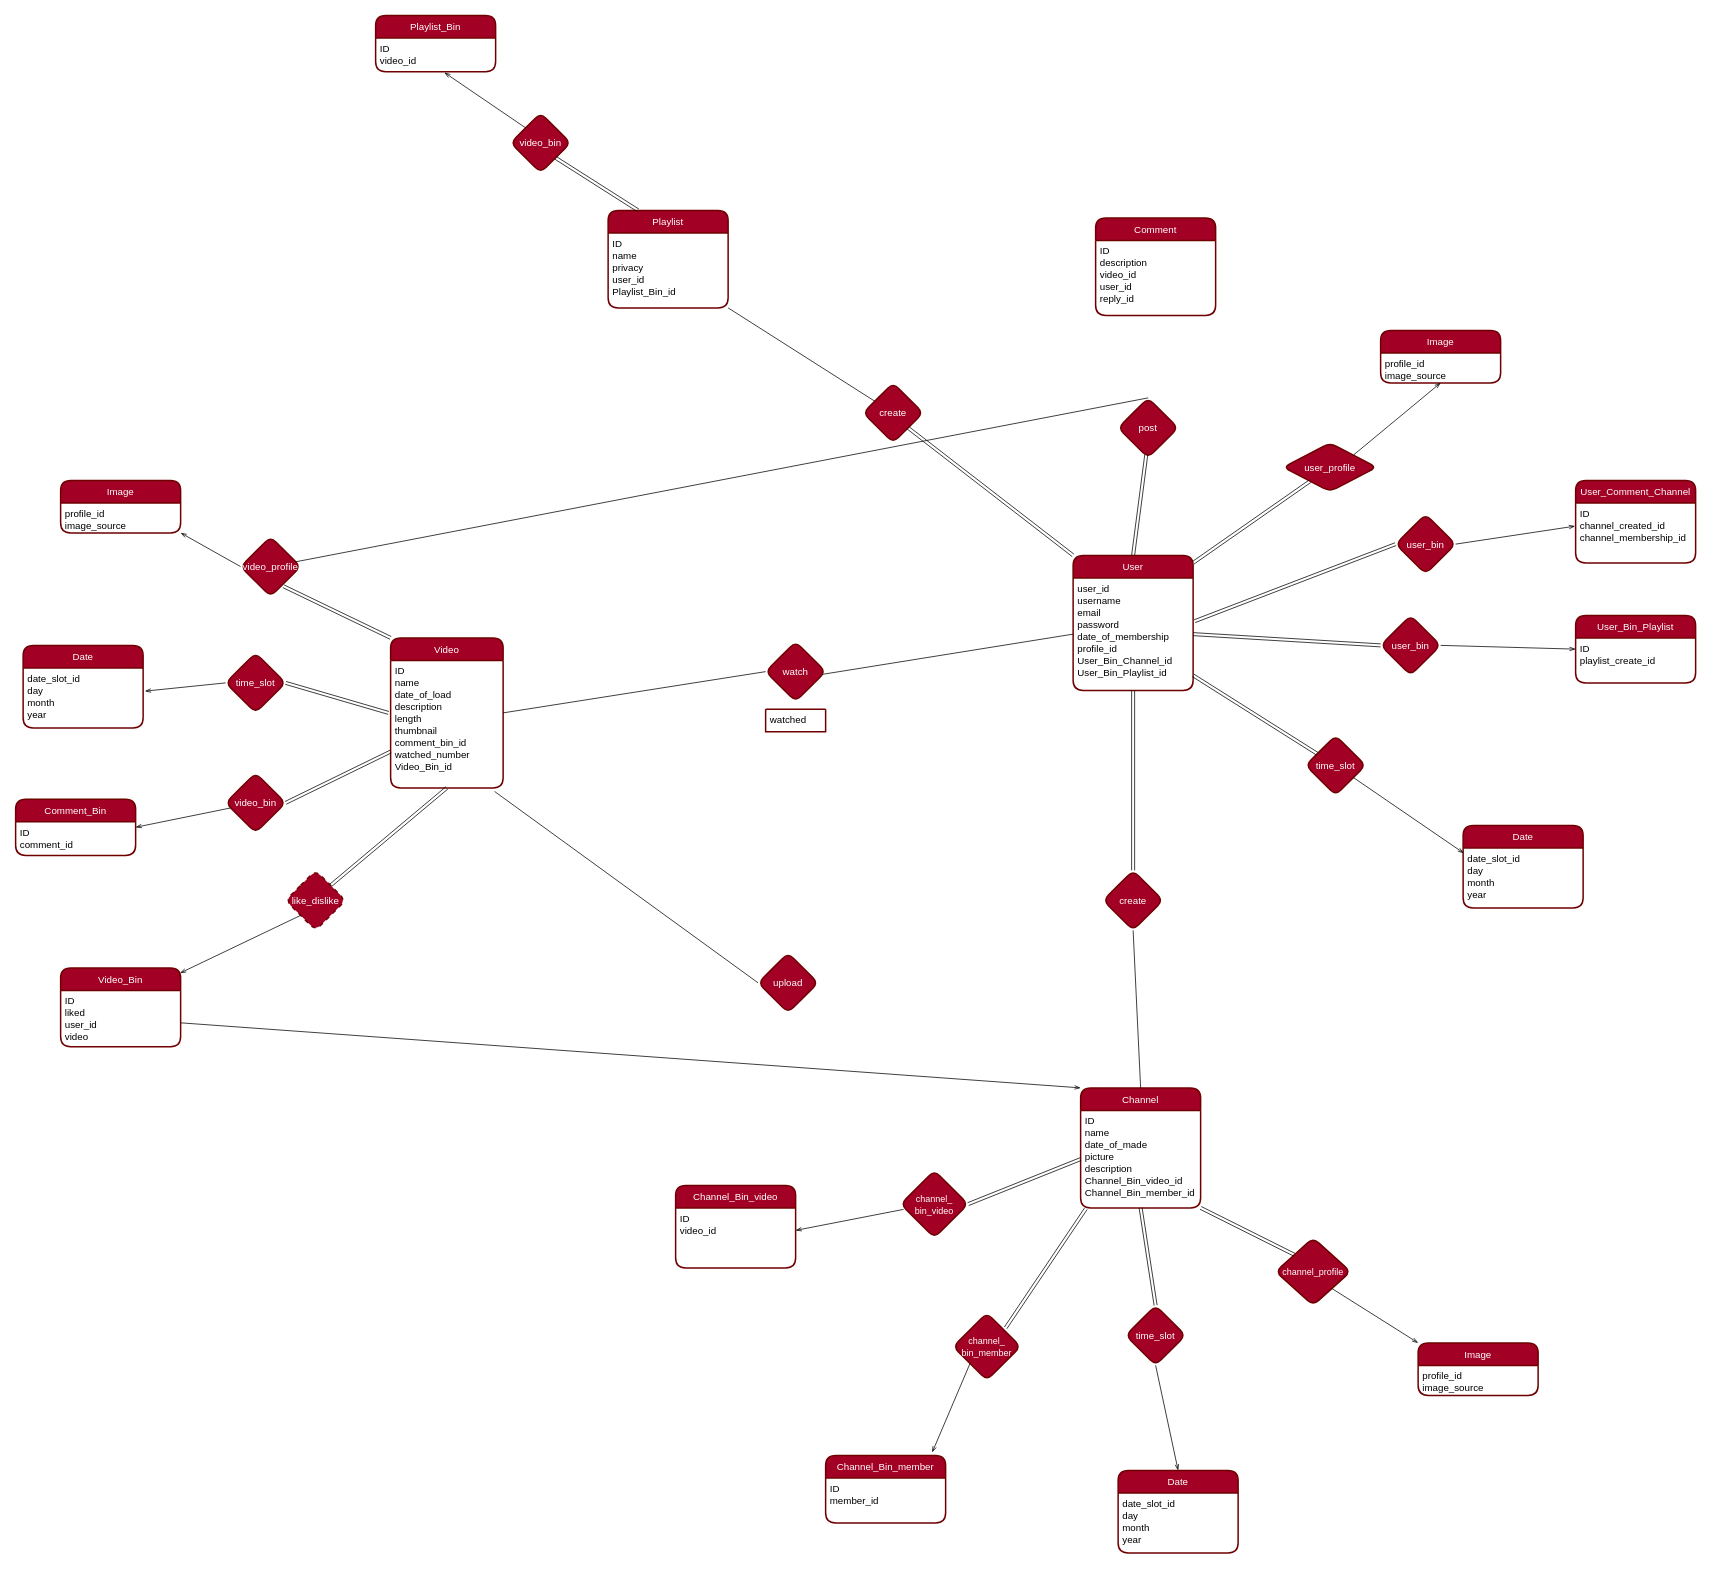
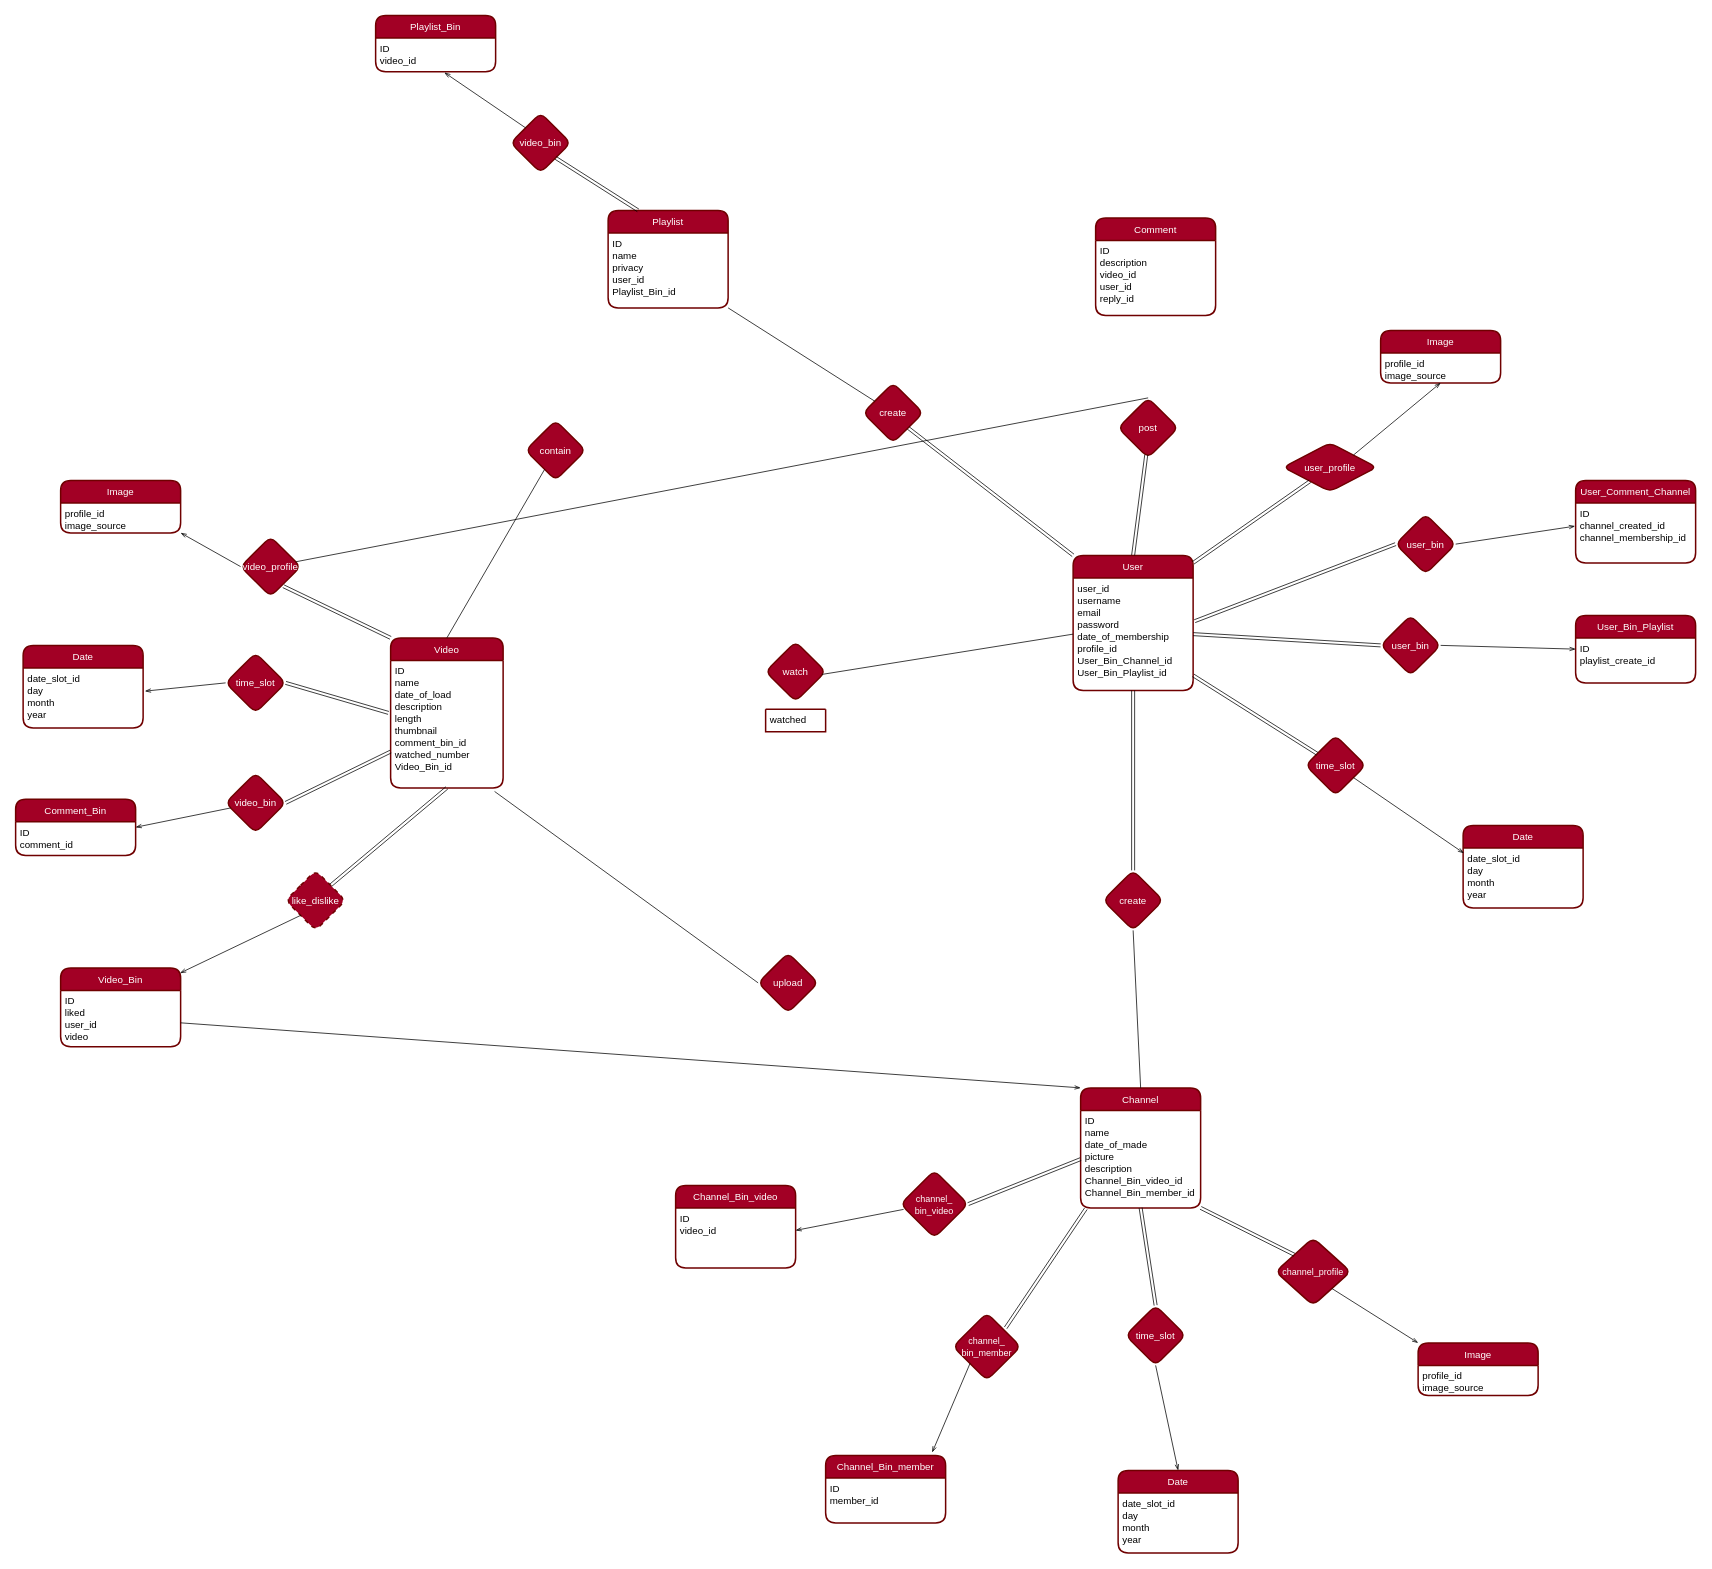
node "contain": added
edge "contain" -- "Video": added
edge "watch" -- "Video": removed
